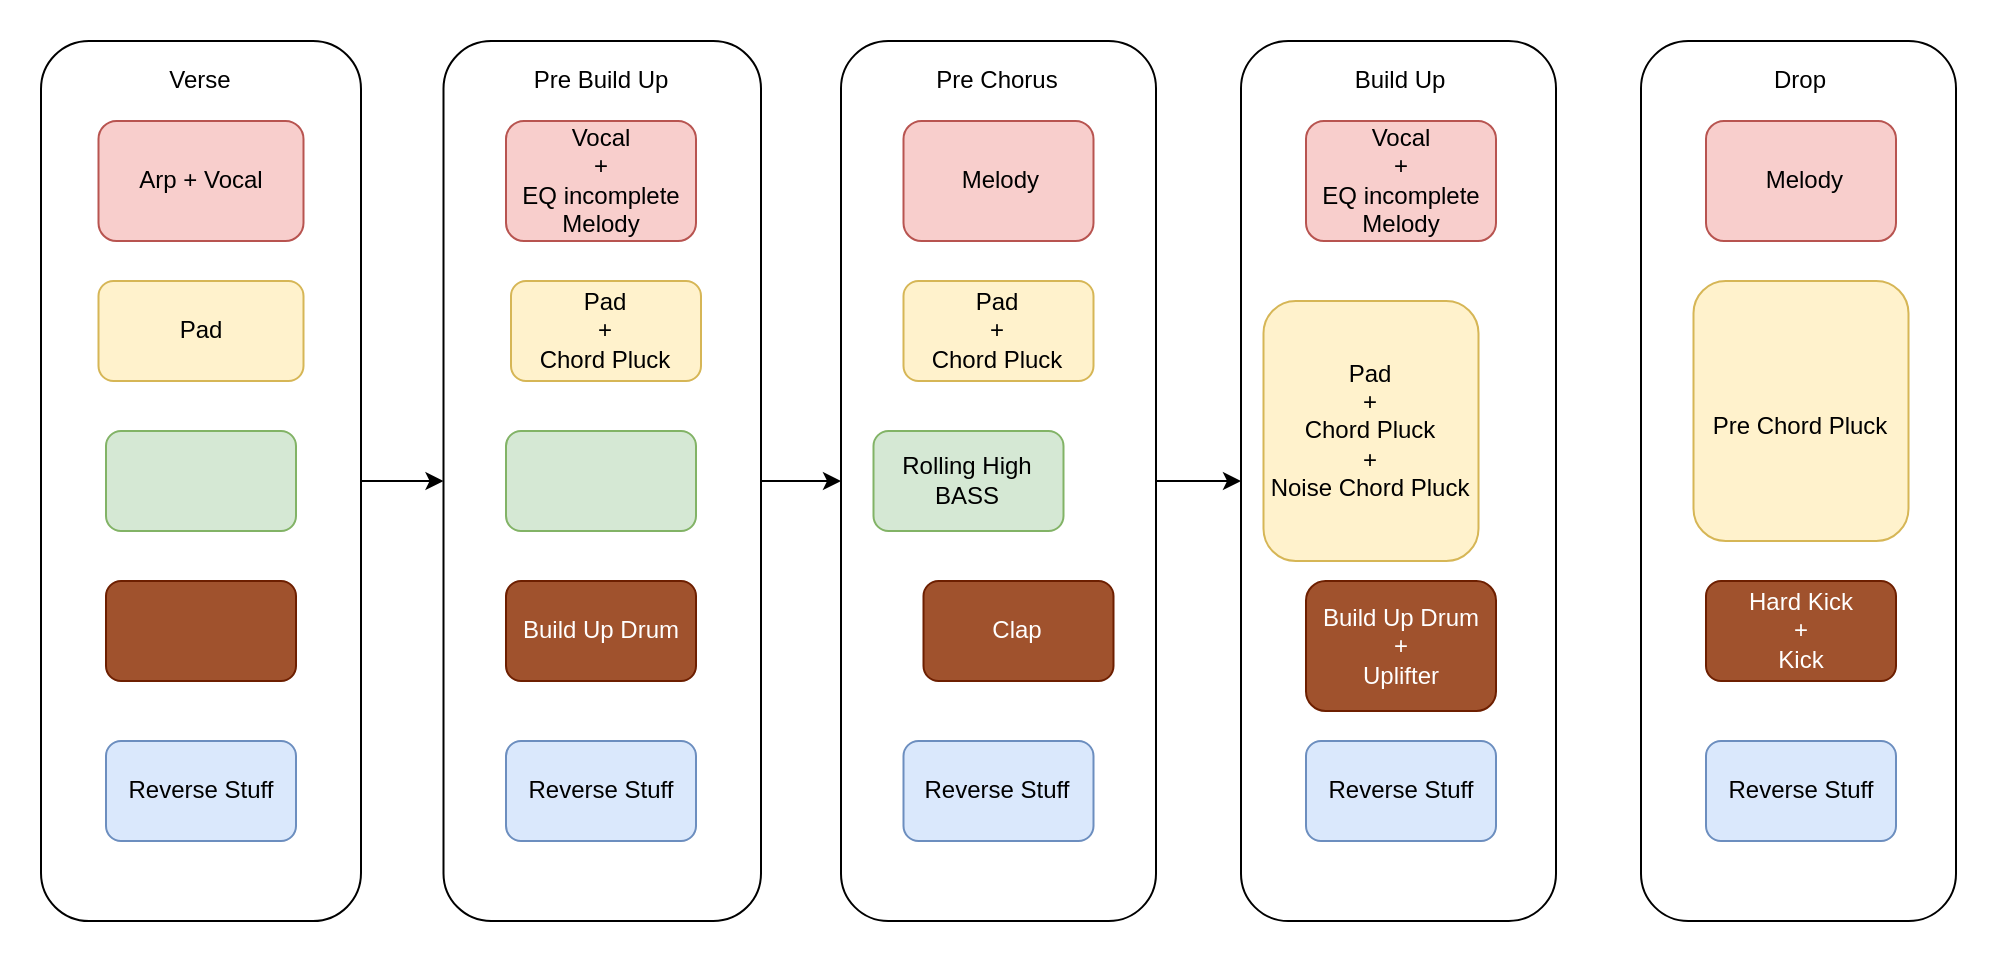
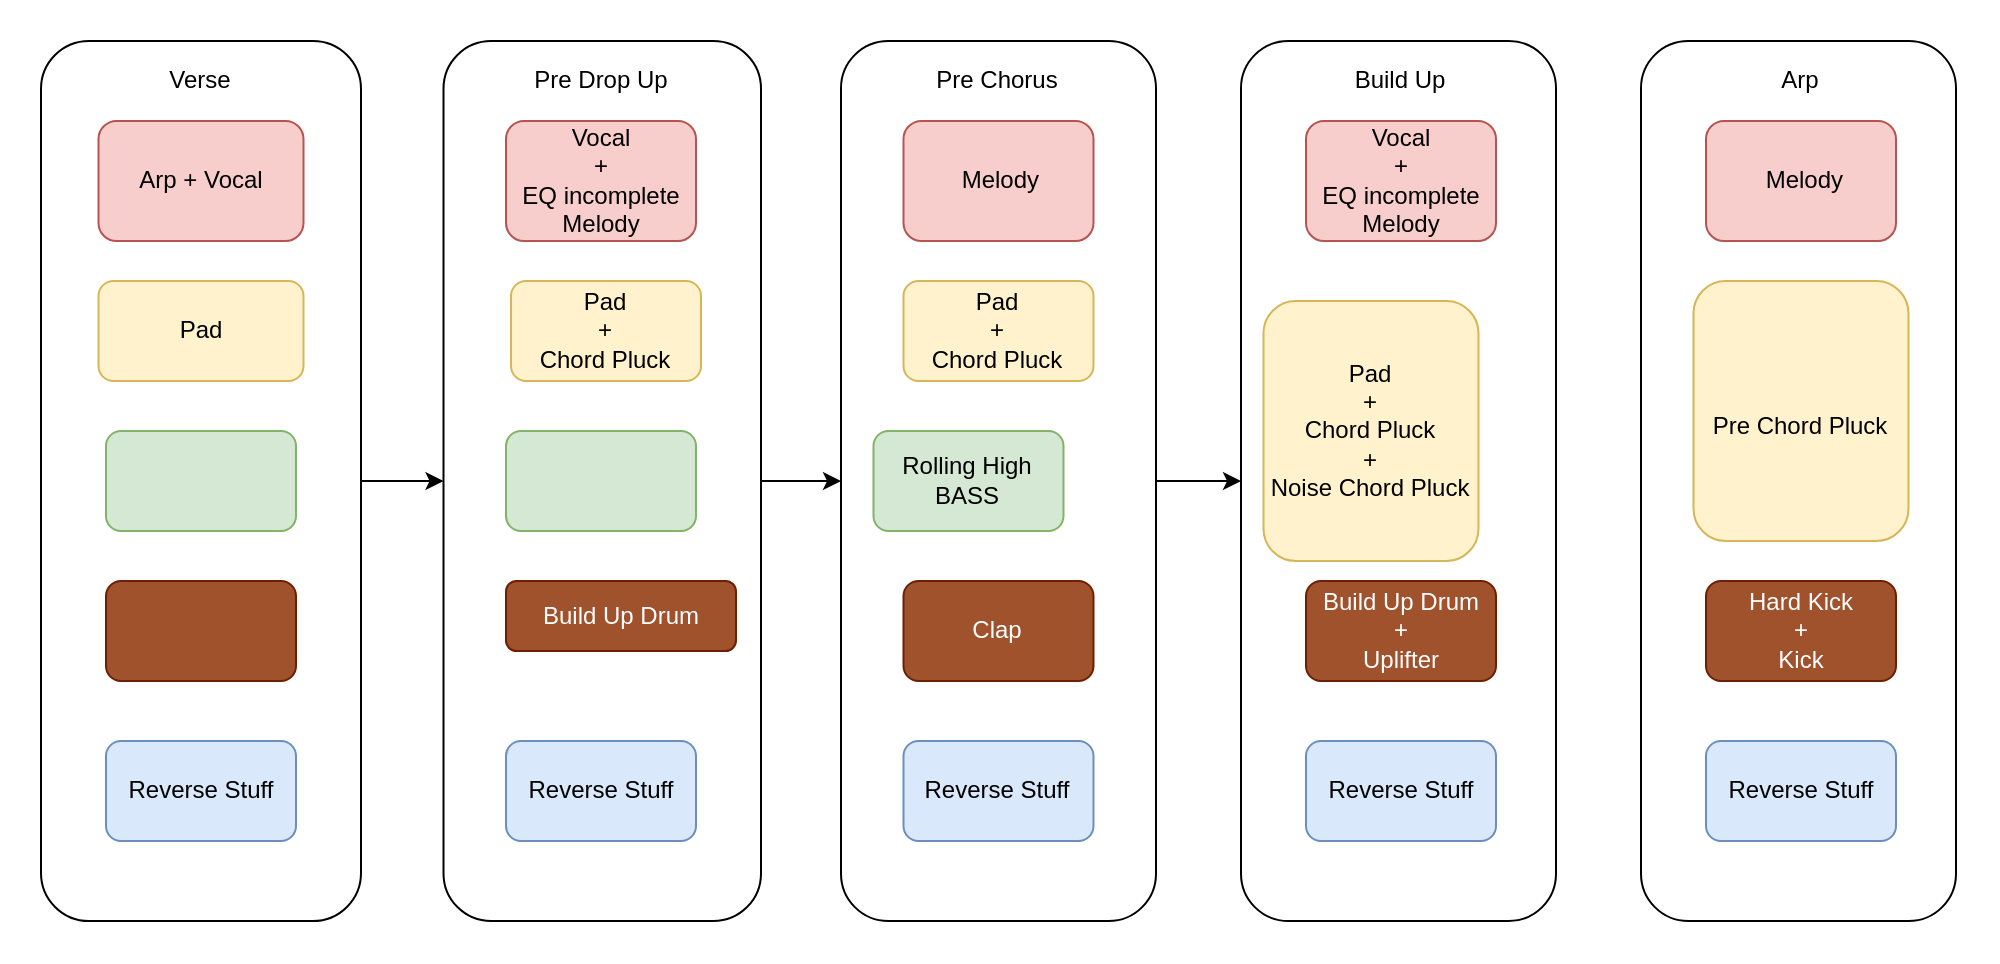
node "Pre Build Up": label "Pre Build Up" -> "Pre Drop Up"
node "Drop": label "Drop" -> "Arp"
node "Build Up Drum": size 190x100 -> 230x70
node "Clap": moved (1019, 631) -> (999, 631)
node "Build Up Drum + Uplifter": size 190x130 -> 190x100
